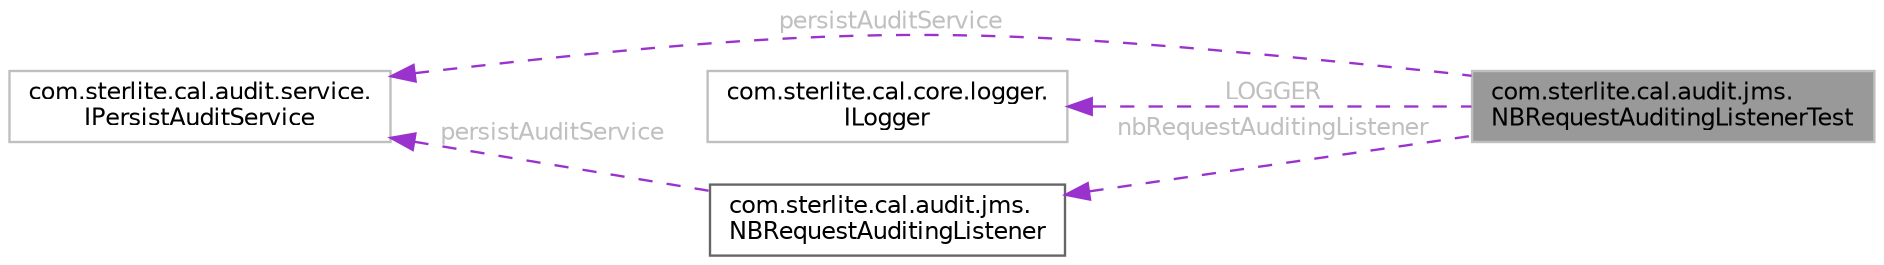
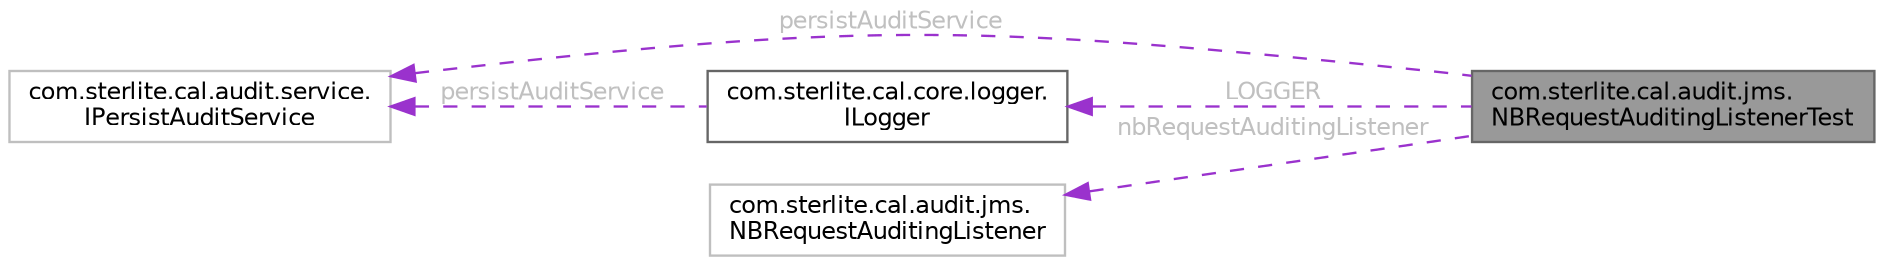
node "com.sterlite.cal.core.logger. ILogger": color grey75 -> gray40
node "com.sterlite.cal.audit.jms. NBRequestAuditingListenerTest": color grey75 -> gray40
edge "com.sterlite.cal.audit.jms. NBRequestAuditingListener" -> "com.sterlite.cal.audit.service. IPersistAuditService": now "com.sterlite.cal.core.logger. ILogger" -> "com.sterlite.cal.audit.service. IPersistAuditService"
node "com.sterlite.cal.audit.jms. NBRequestAuditingListener": color gray40 -> grey75
